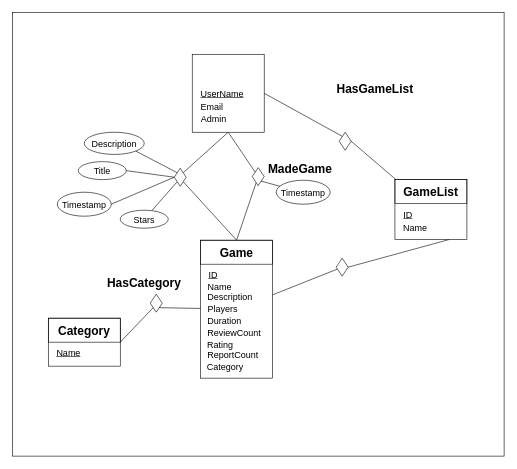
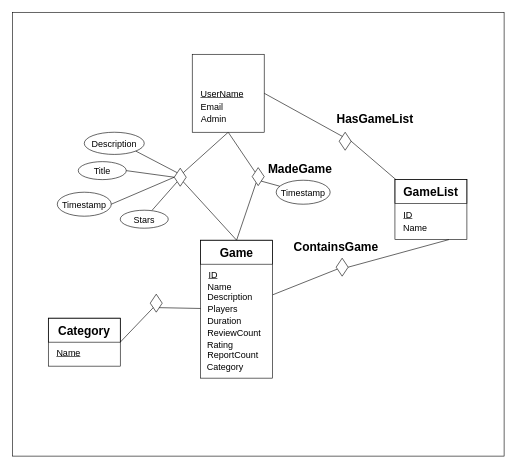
node "HasGameList": moved (375, 89) -> (375, 119)
node "ContainsGame": added
node "HasCategory": removed
